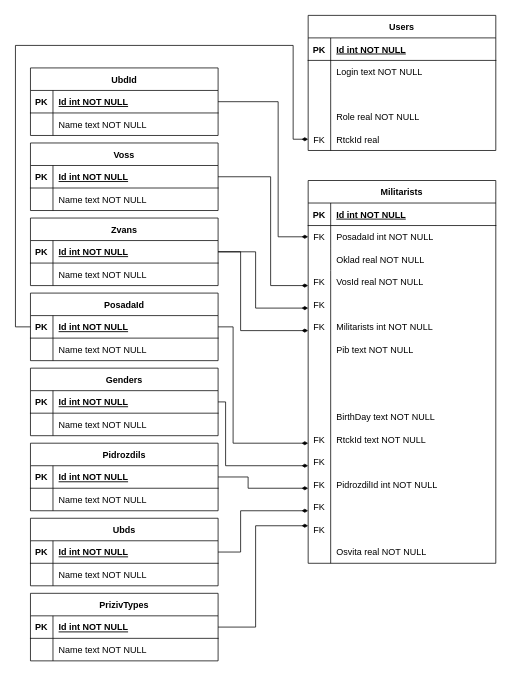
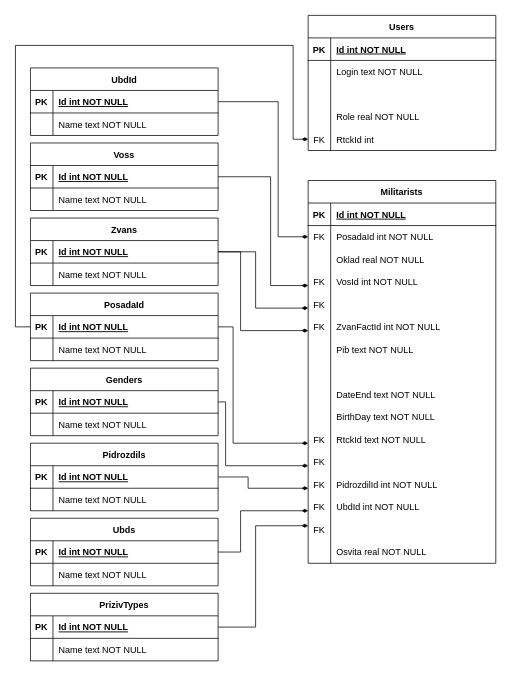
node "RtckId real": label "RtckId real" -> "RtckId int"
node "VosId real NOT NULL": label "VosId real NOT NULL" -> "VosId int NOT NULL"
node "Militarists int NOT NULL": label "Militarists int NOT NULL" -> "ZvanFactId int NOT NULL"
node "DateEnd text NOT NULL": added
node "UbdId int NOT NULL": added
